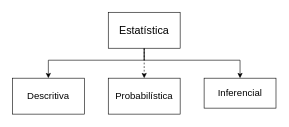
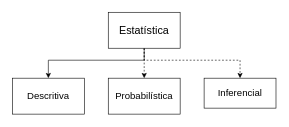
edge "Estatística" -> "Inferencial": style solid -> dashed
